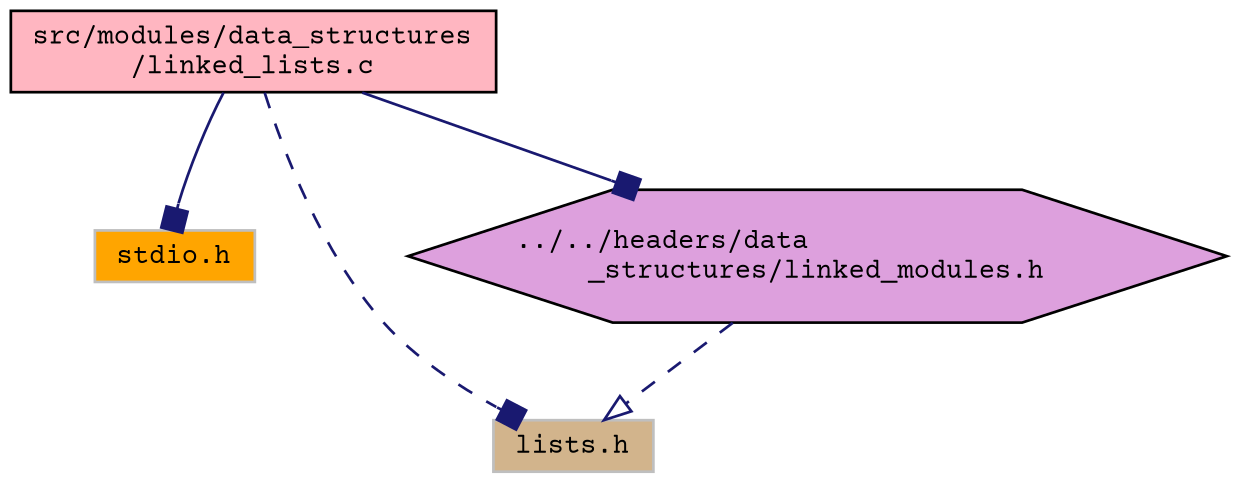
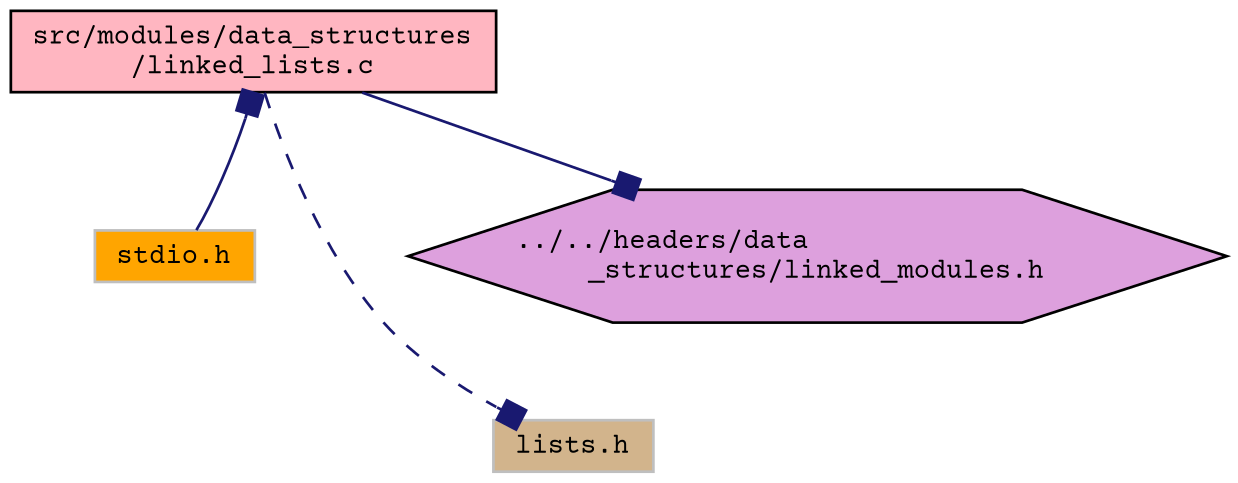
edge "src/modules/data_structures /linked_lists.c" -> "stdio.h": reversed
edge "../../headers/data _structures/linked_modules.h" -> "lists.h": removed
